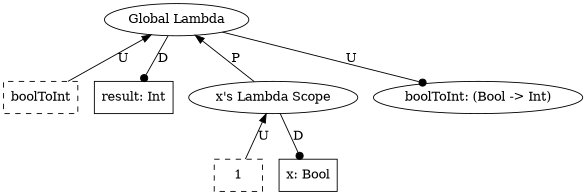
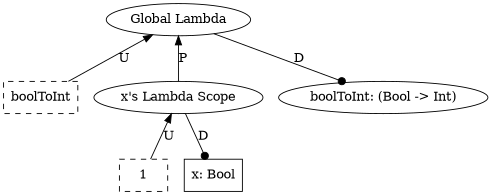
edge "Global Lambda" -- "boolToInt: (Bool -> Int)": label "U" -> "D"
node "result: Int": removed
